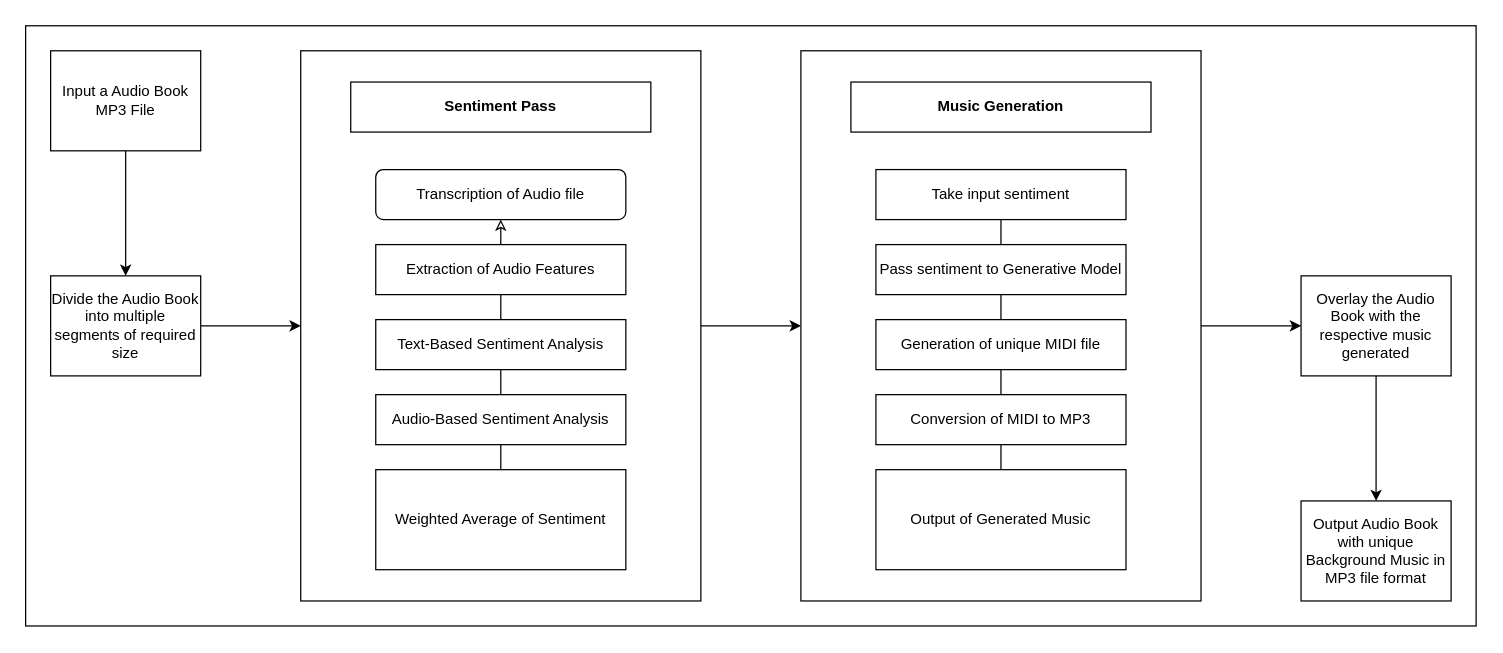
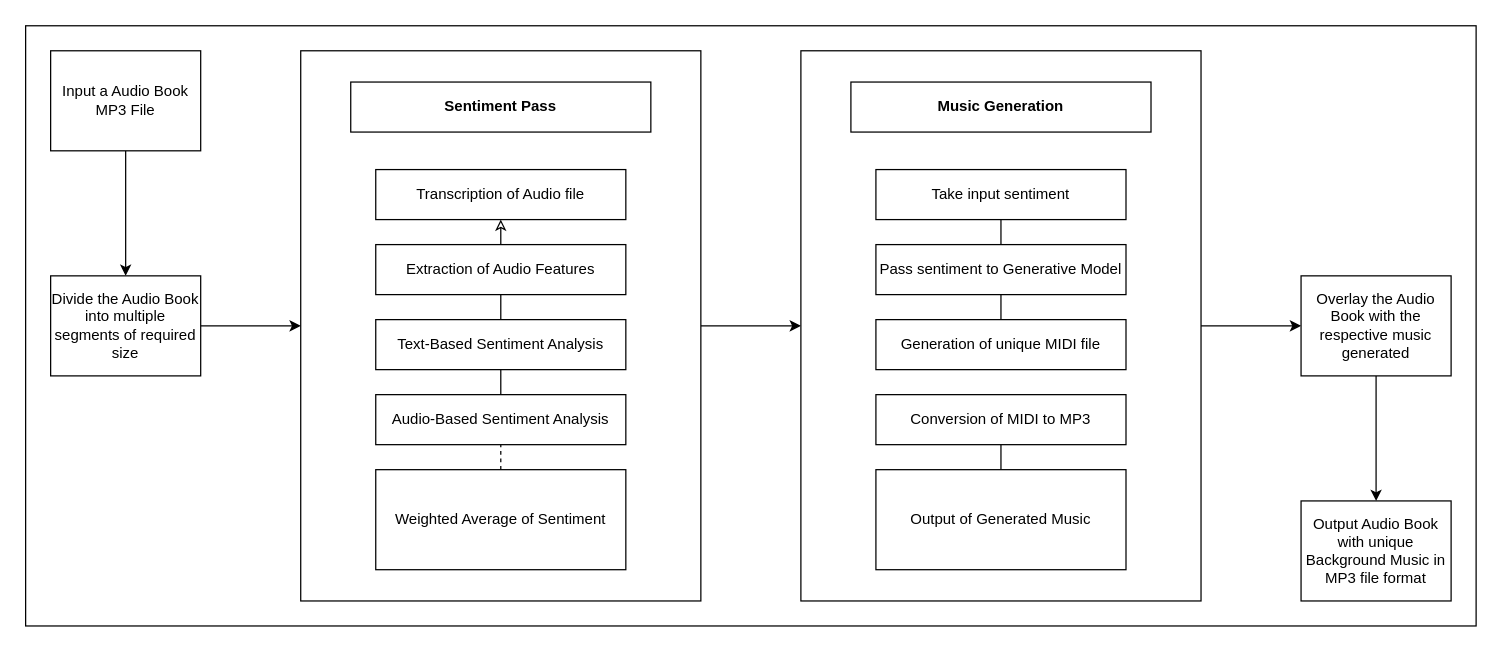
node "Transcription of Audio file": shape rounded rectangle -> rectangle
edge "Generation of unique MIDI file" -- "Conversion of MIDI to MP3": removed
edge "Audio-Based Sentiment Analysis" -- "Weighted Average of Sentiment": style solid -> dashed
